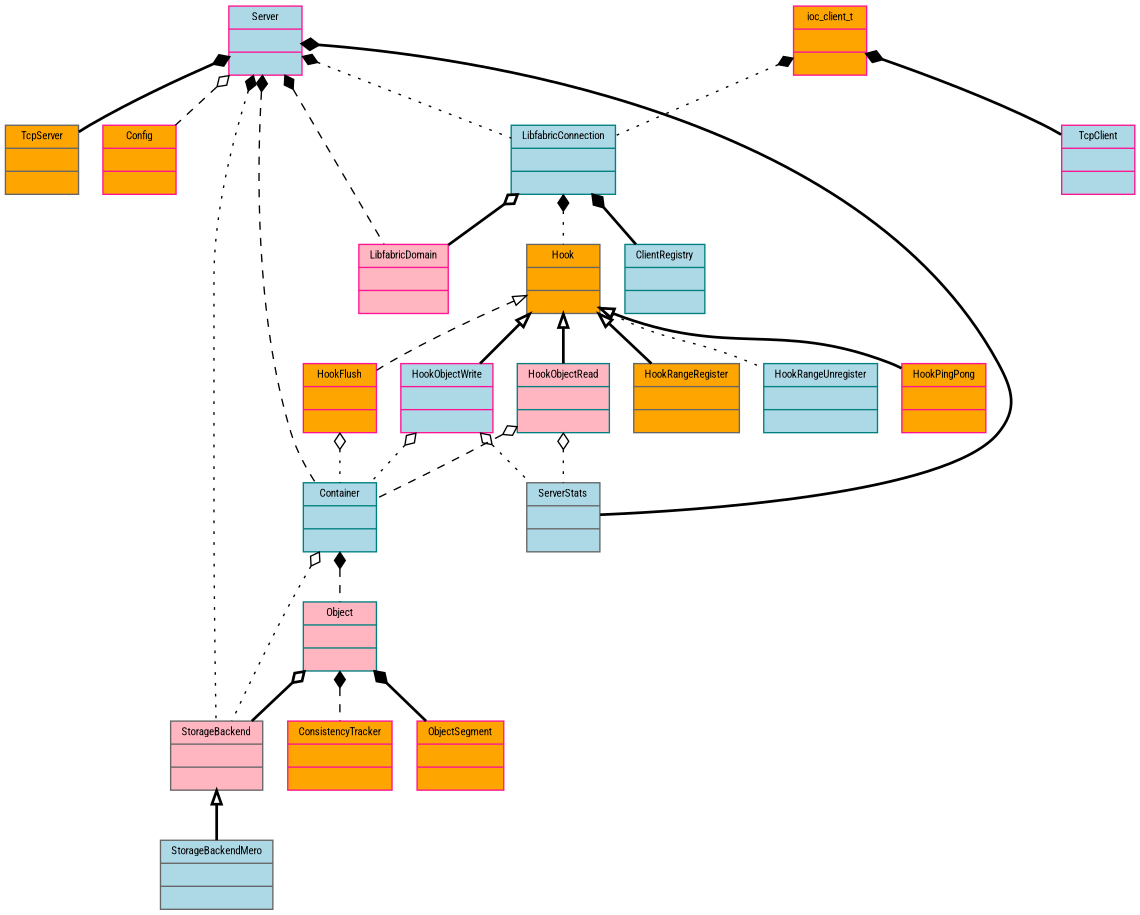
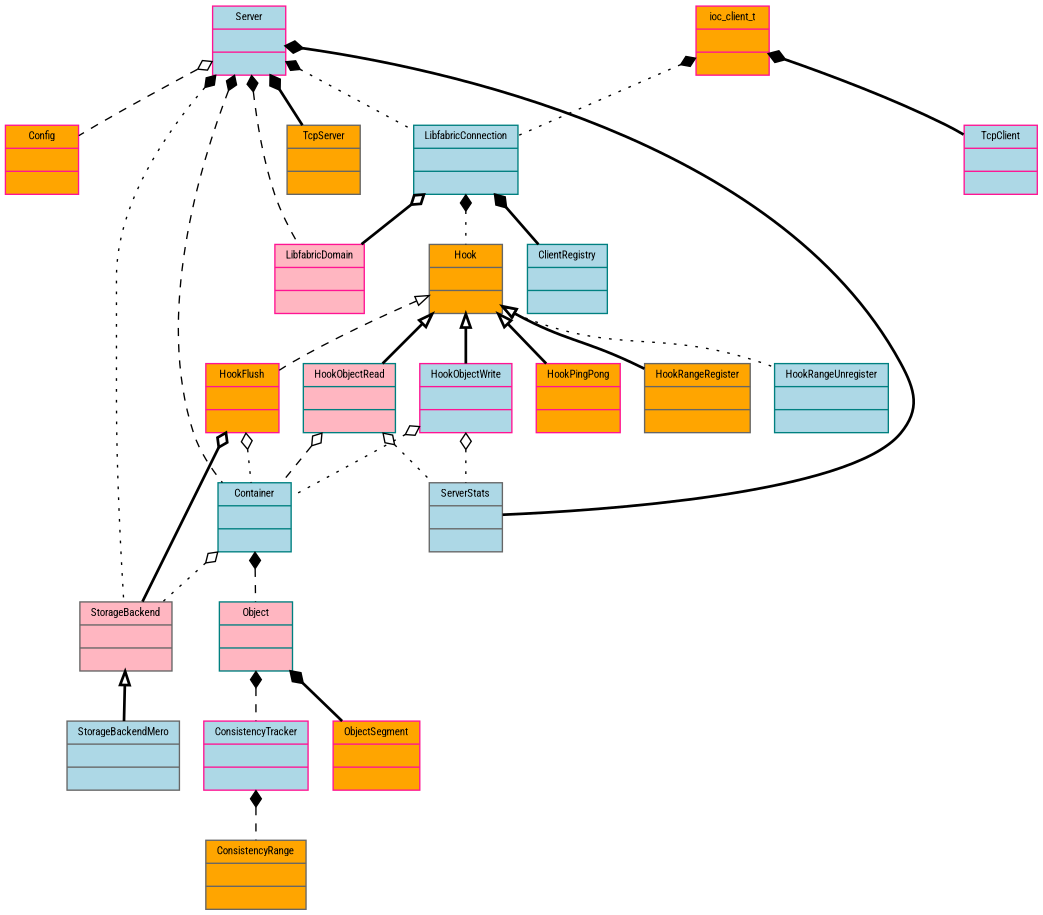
edge "StorageBackend" -> "Object": now "StorageBackend" -> "HookFlush"
node "ConsistencyTracker": fillcolor orange -> lightblue
node "ConsistencyRange": added
